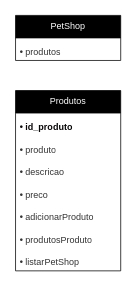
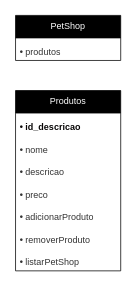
node "• id_produto": label "• id_produto" -> "• id_descricao"
node "• produto": label "• produto" -> "• nome"
node "• produtosProduto": label "• produtosProduto" -> "• removerProduto"
